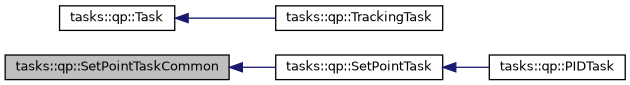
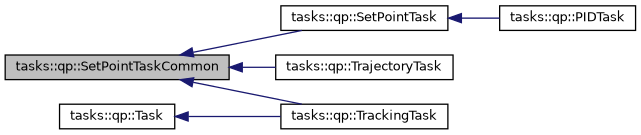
node "tasks::qp::TrajectoryTask": added
edge "tasks::qp::TrackingTask" -> "tasks::qp::SetPointTaskCommon": added
